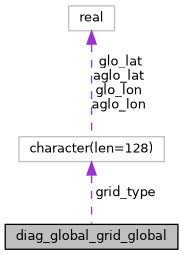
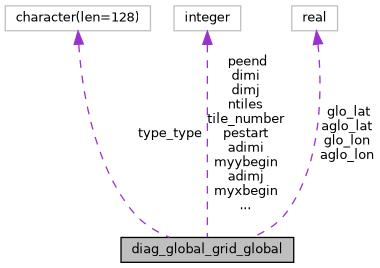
node "integer": added
edge "character(len=128)" -> "real": now "diag_global_grid_global" -> "real"
edge "diag_global_grid_global" -> "character(len=128)": label " grid_type" -> " type_type"
